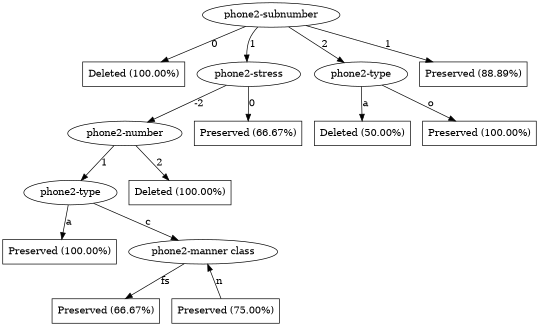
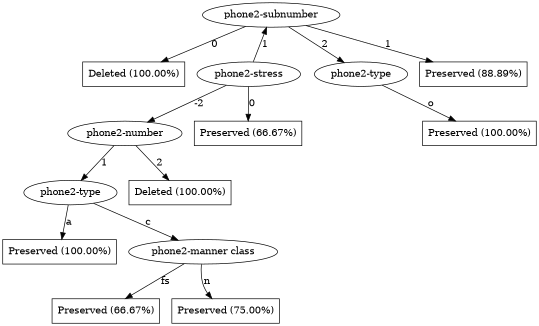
edge "phone2-subnumber" -> "phone2-stress": reversed
node "Deleted (50.00%)": removed
edge "Preserved (75.00%)" -> "phone2-manner class": reversed
